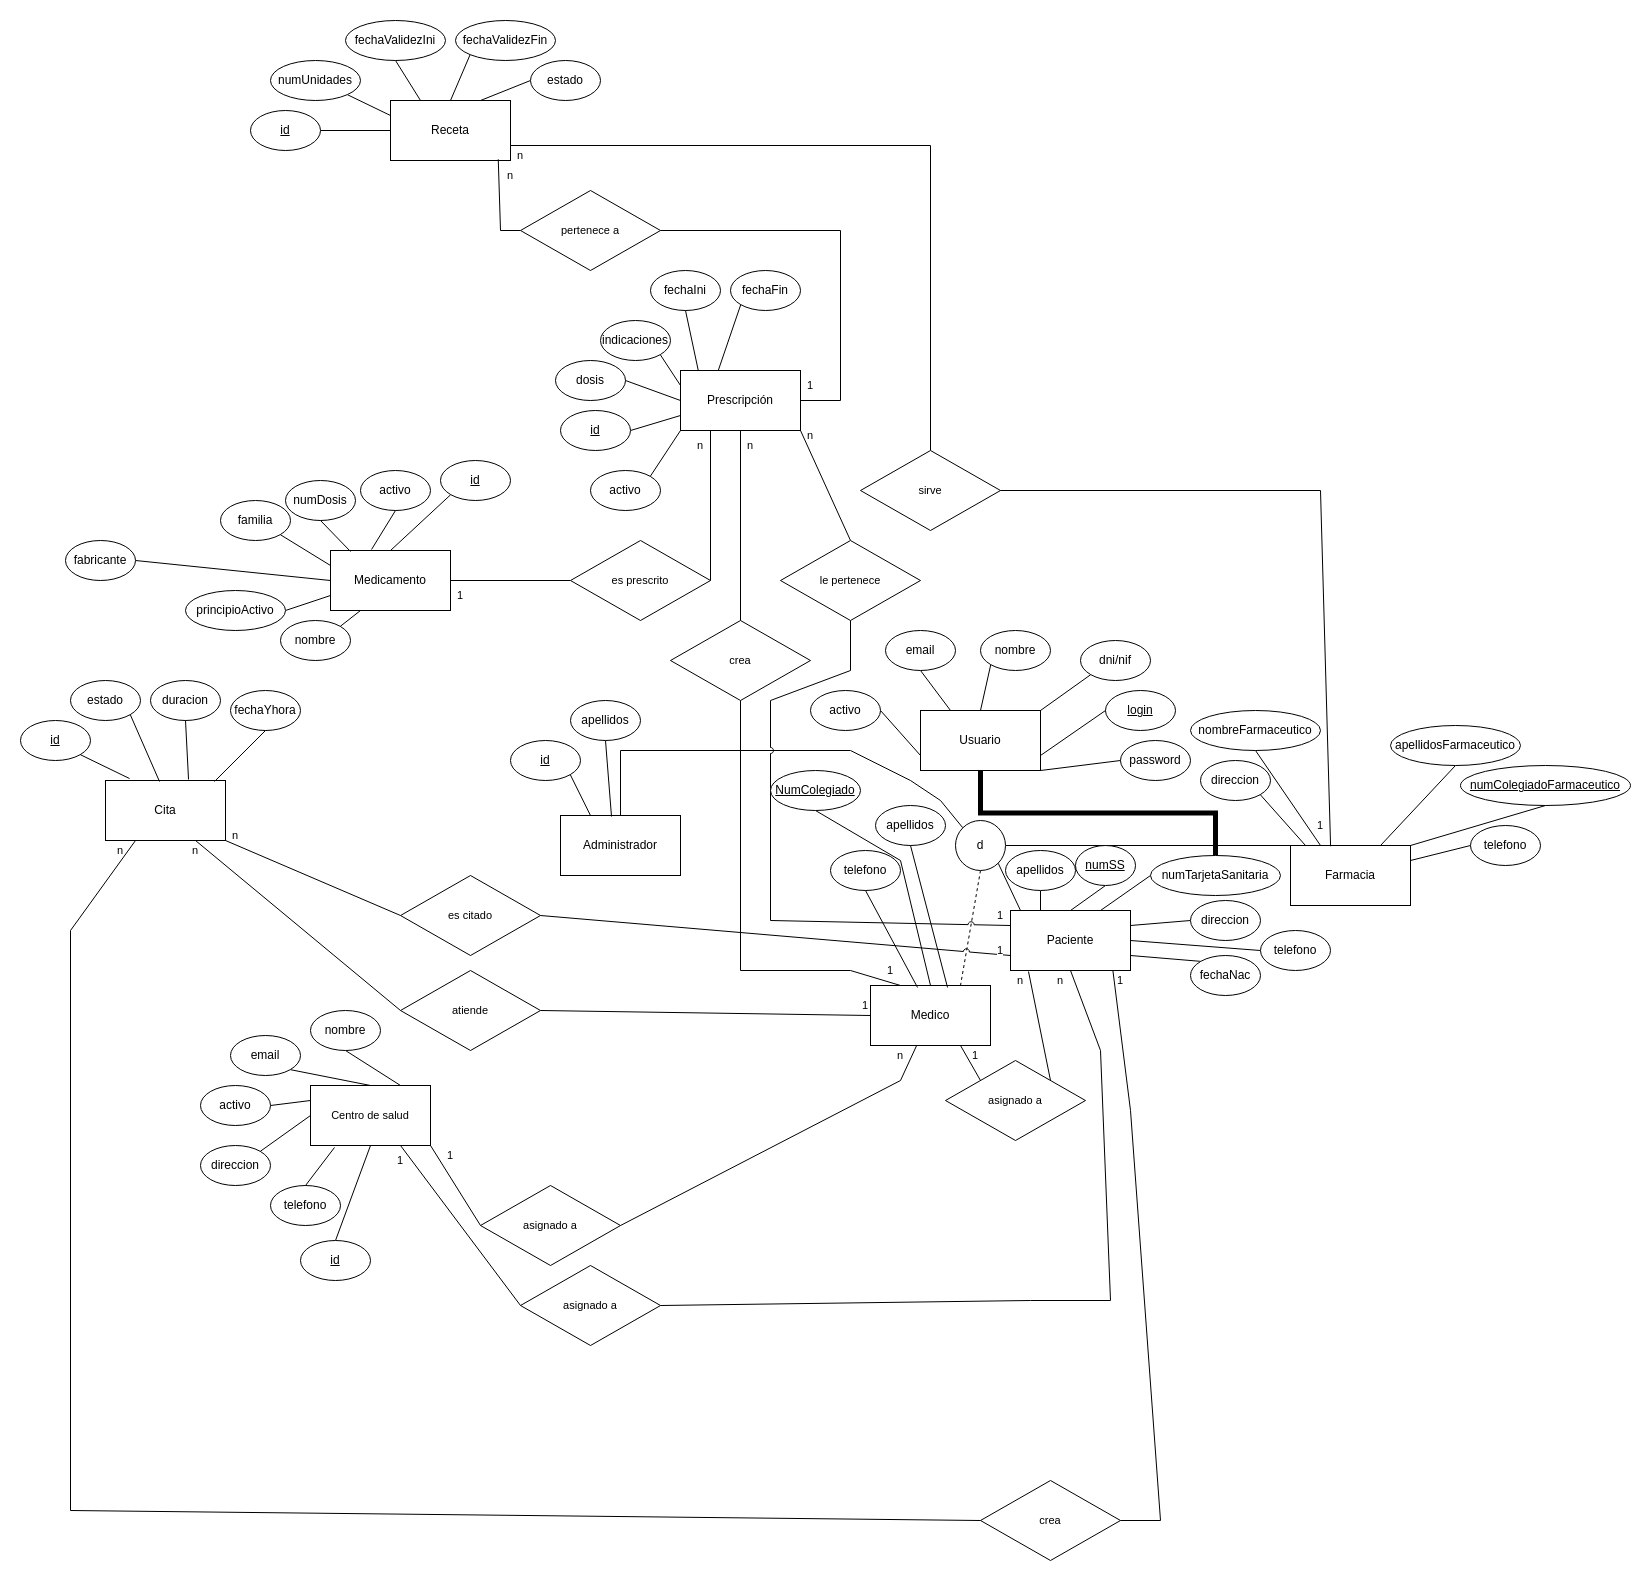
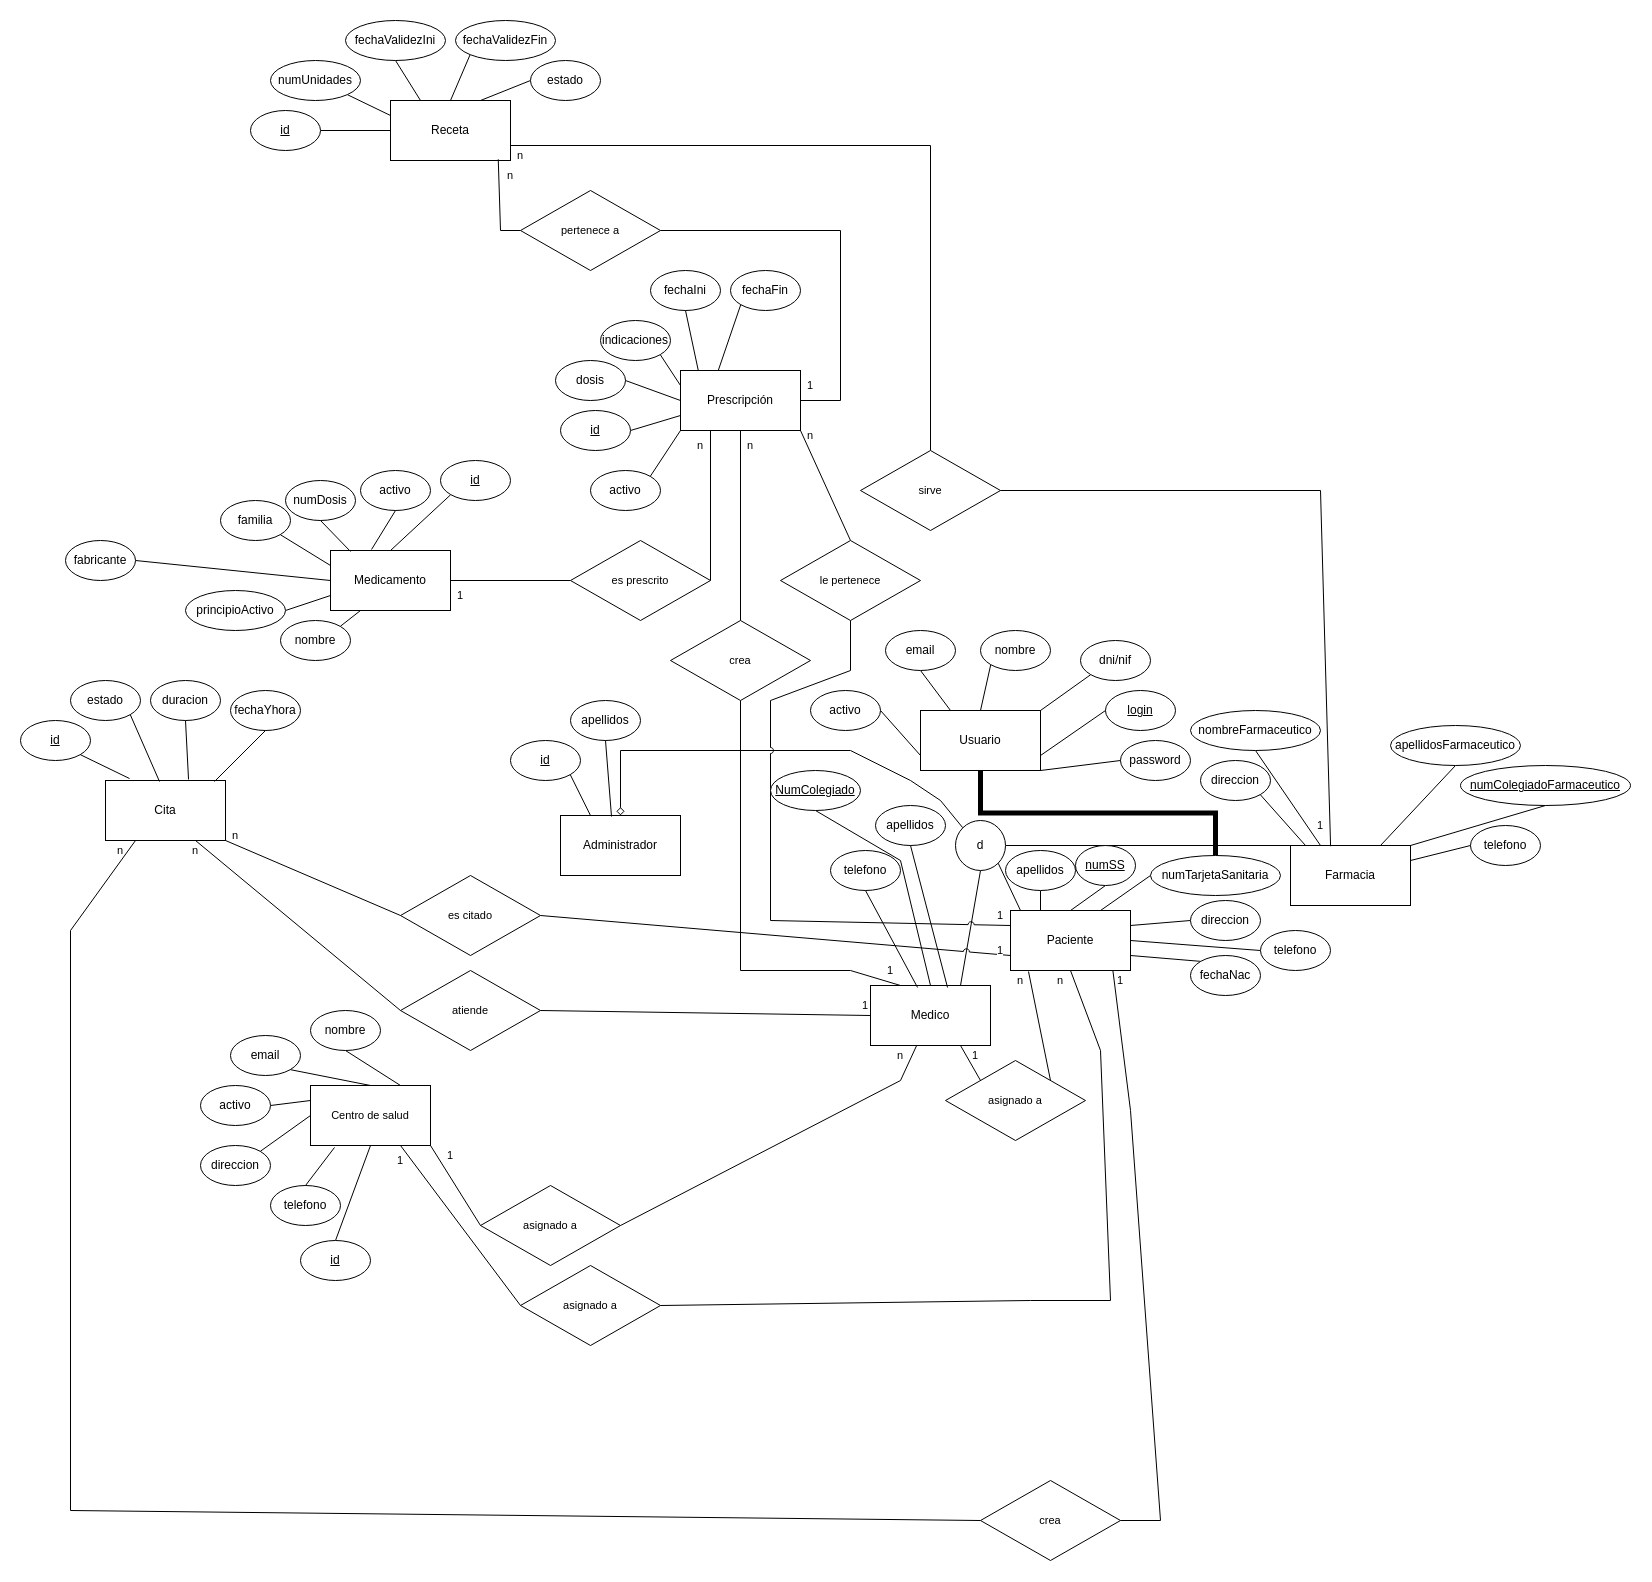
edge "Administrador" -- "d": arrowhead none -> diamond
edge "d" -- "Medico": style dashed -> solid
